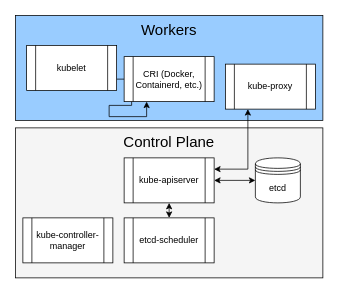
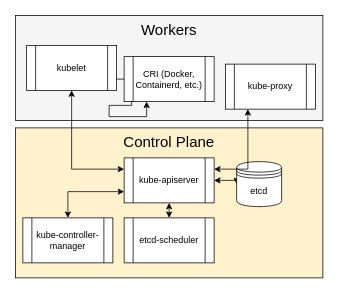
node "Workers": fillcolor #99ccff -> #f5f5f5
node "Control Plane": fillcolor #f5f5f5 -> #fff2cc
edge "kubelet" -- "kube-apiserver": added
node "etcd": moved (278, 180) -> (259, 184)
edge "kube-apiserver" -- "kube-controller-manager": added
